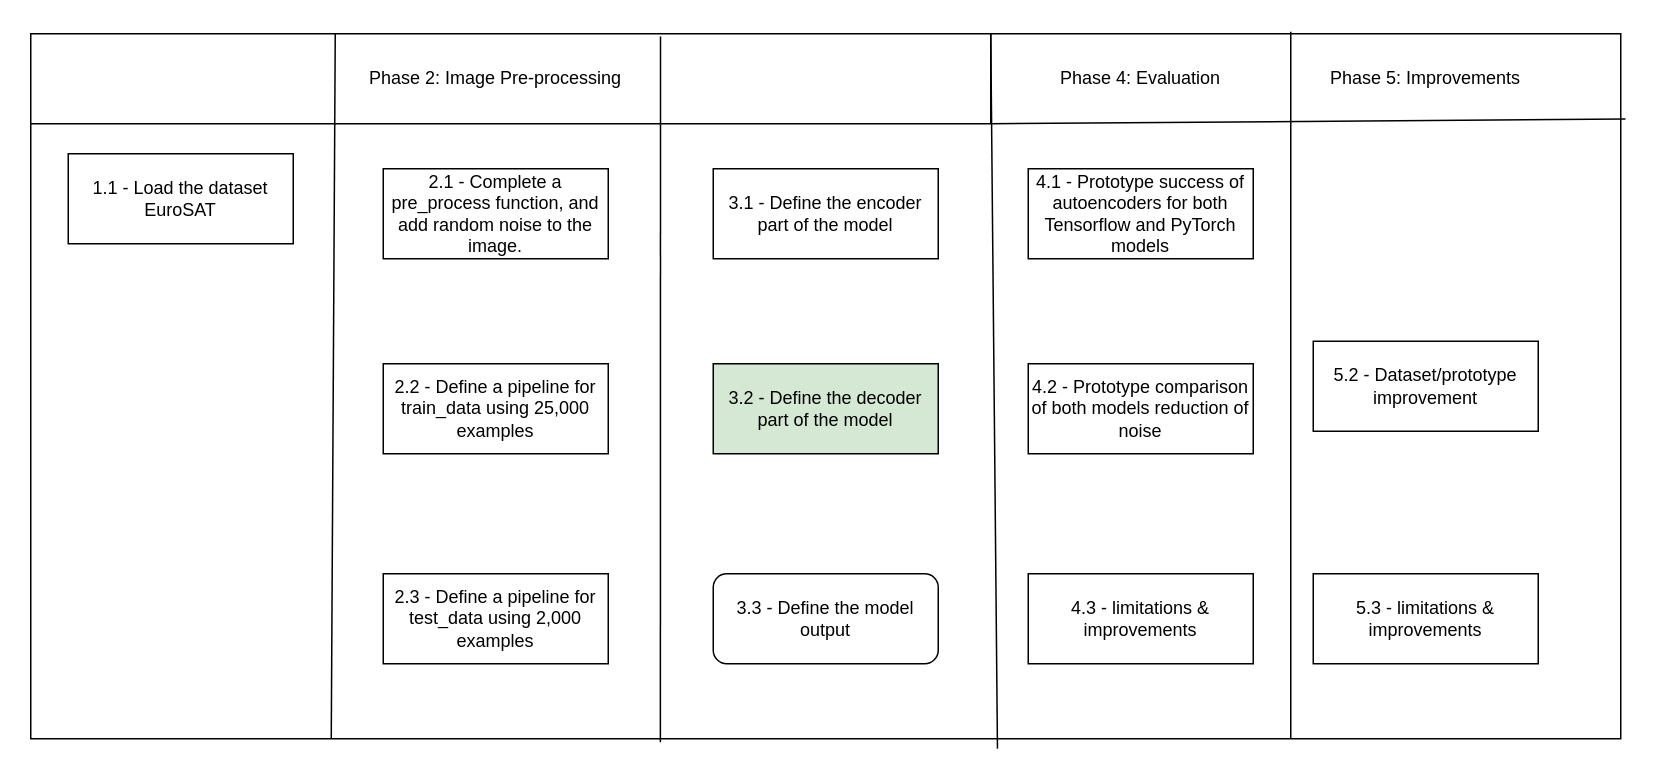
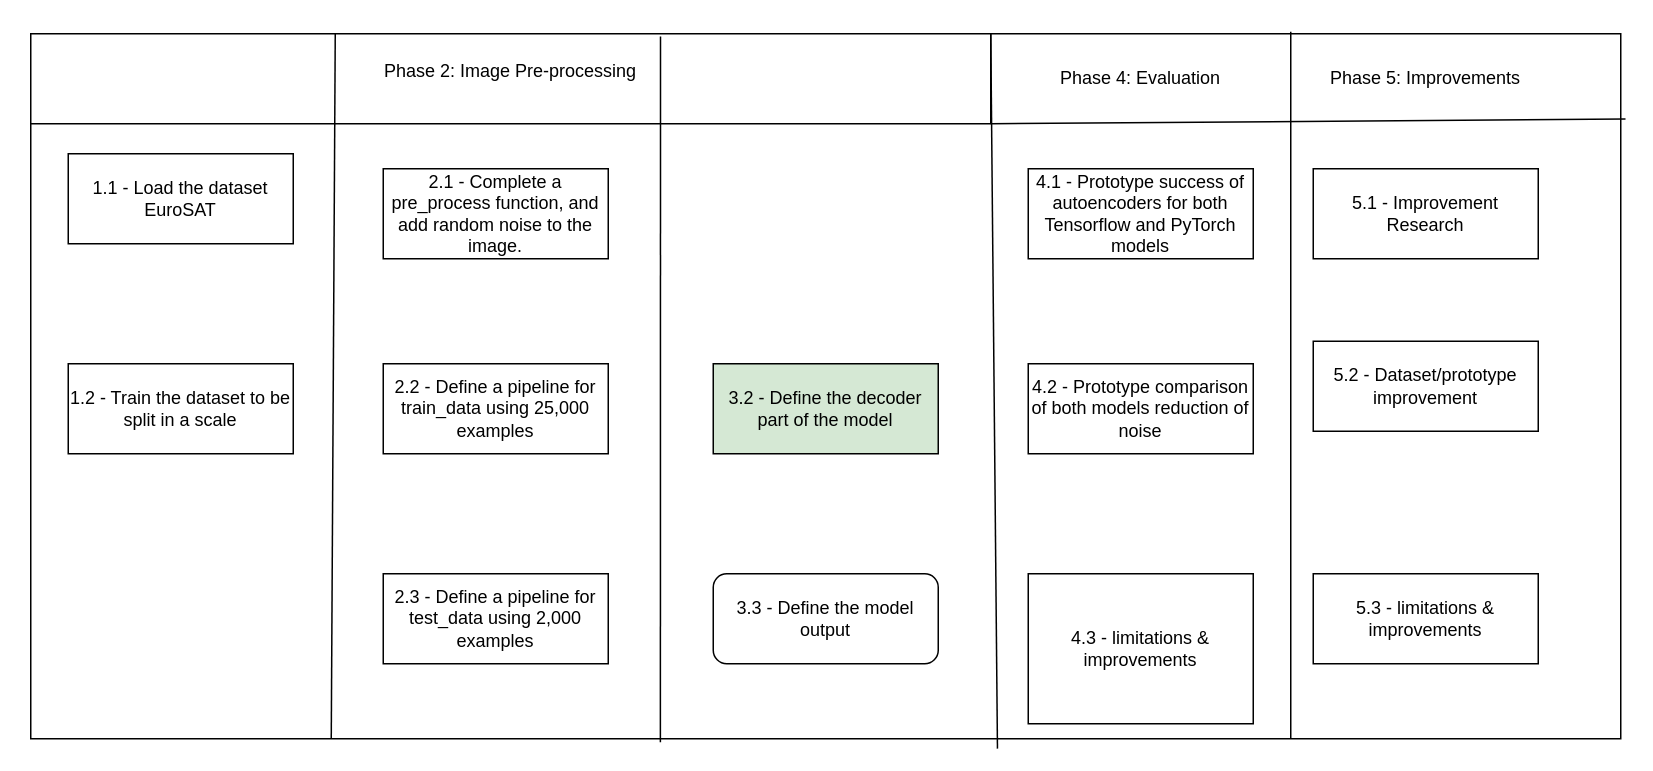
node "Phase 2: Image Pre-processing": moved (496, 79) -> (511, 71)
node "3.1 - Define the encoder part of the model": removed
node "5.1 - Improvement Research": added
node "1.2 - Train the dataset to be split in a scale": added
node "4.3 - limitations & improvements": size 225x90 -> 225x150
